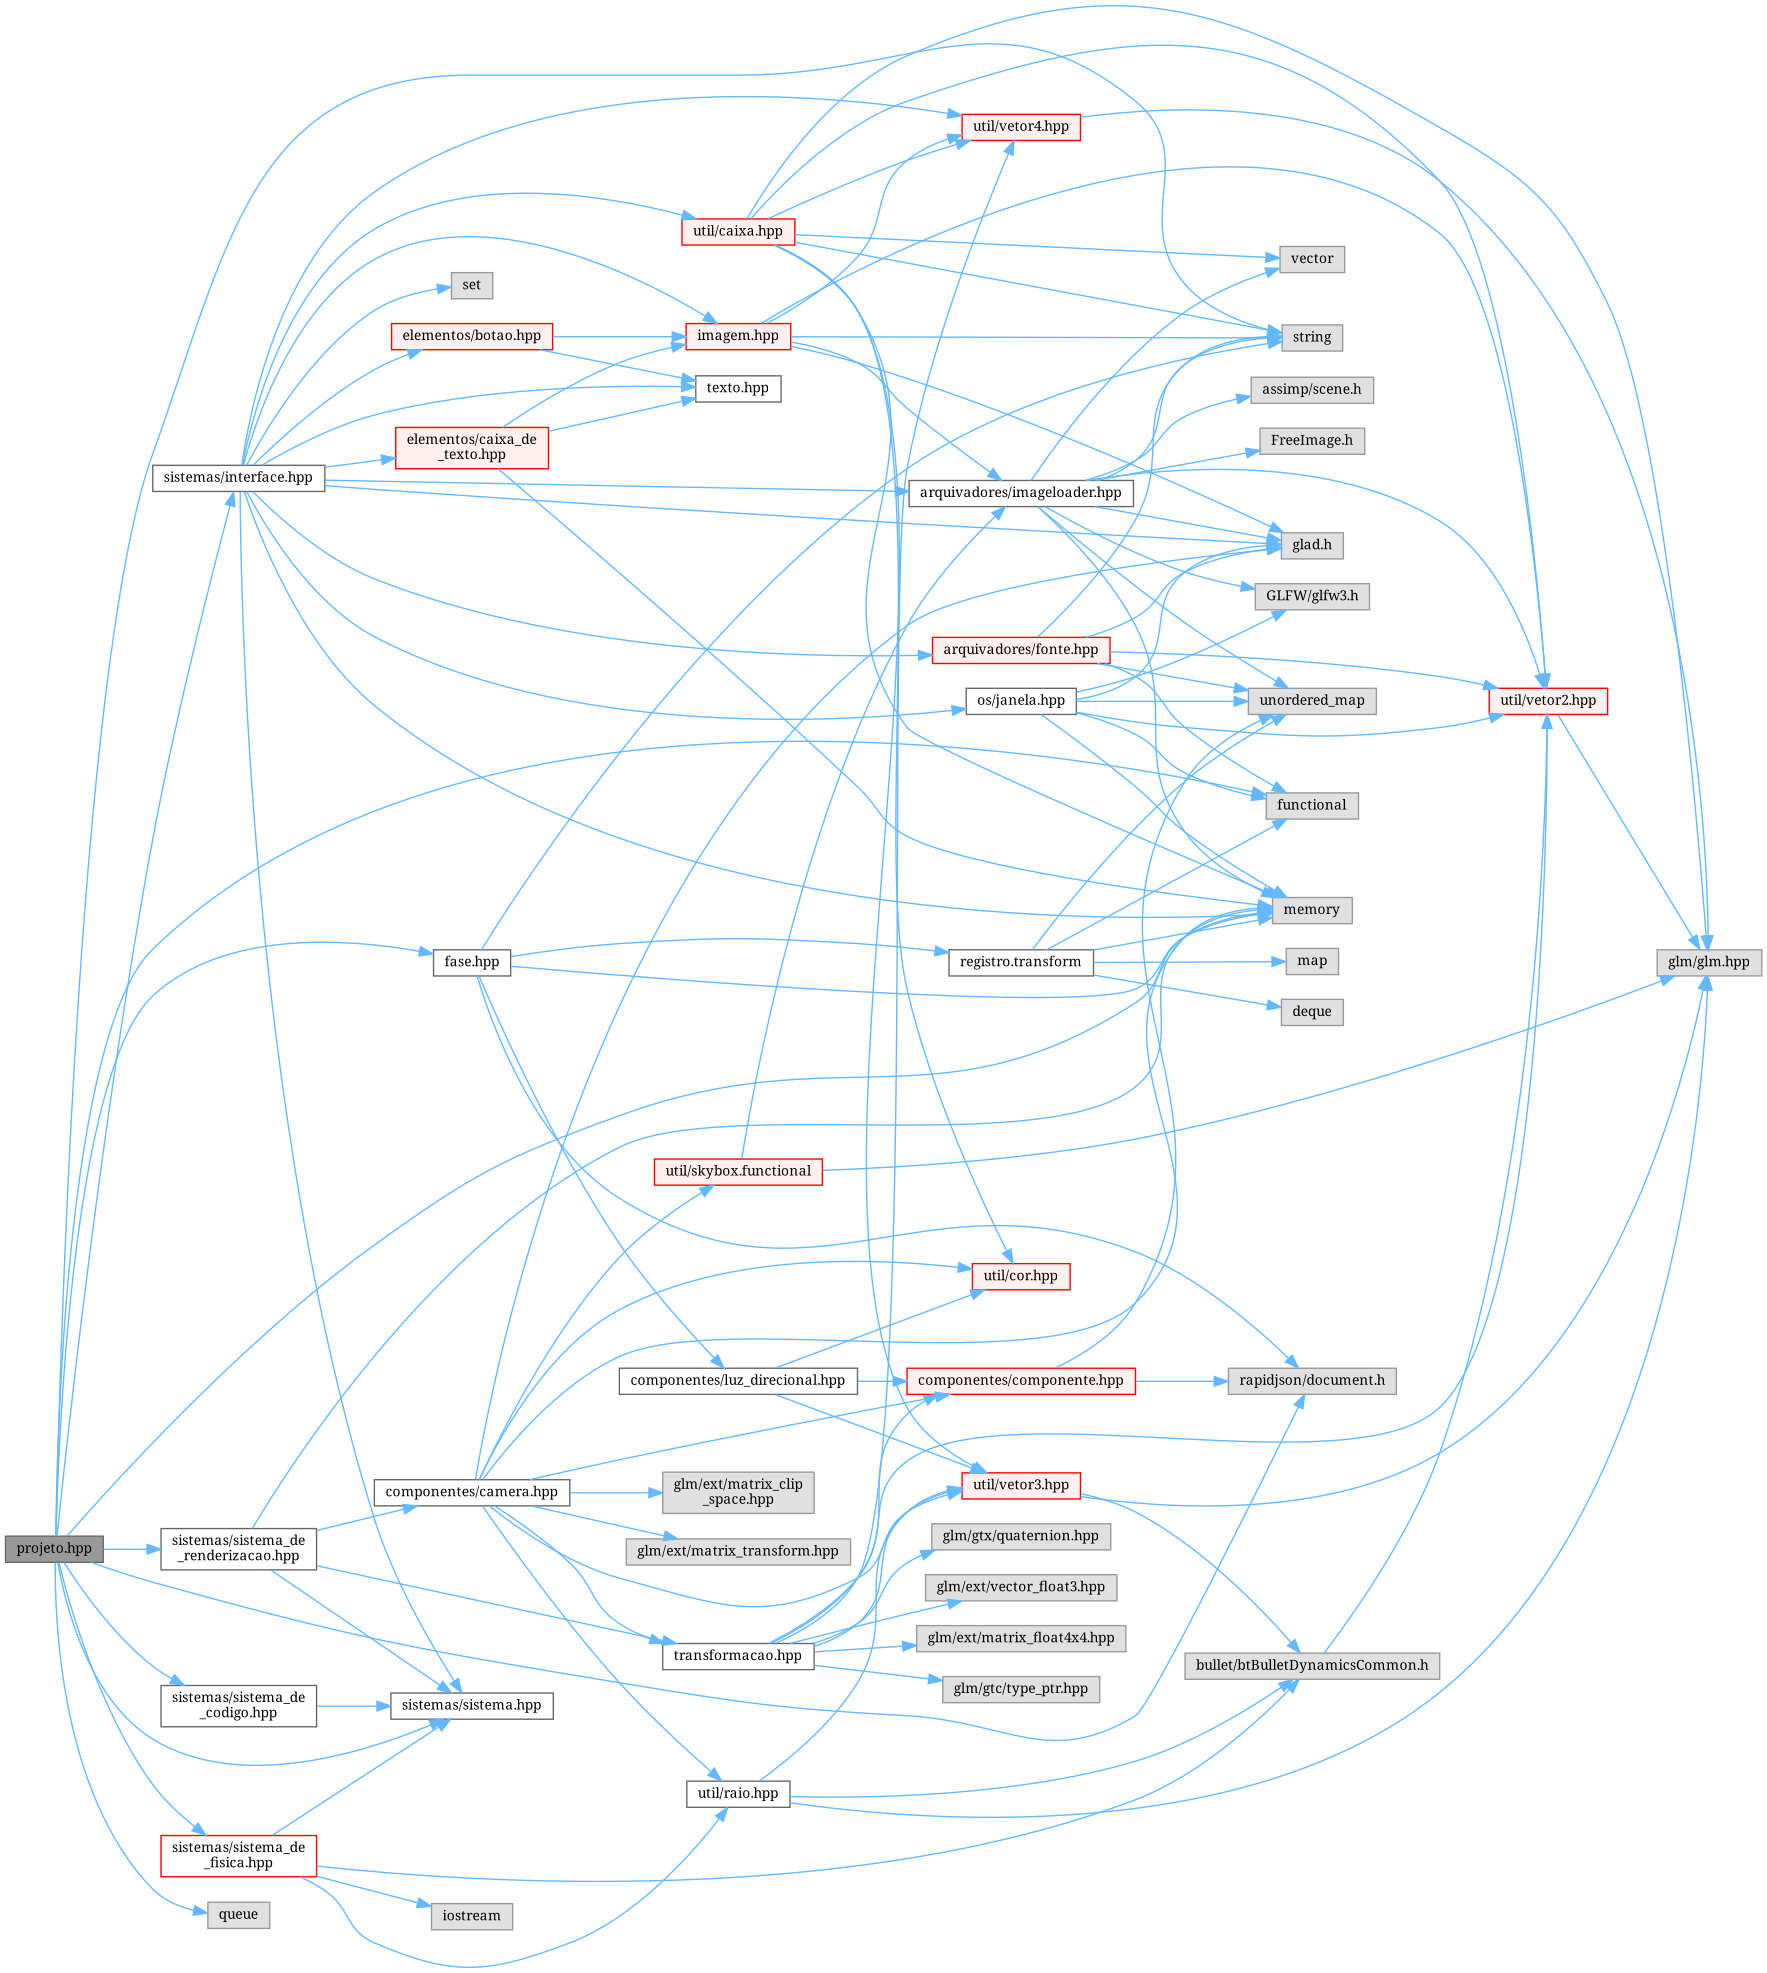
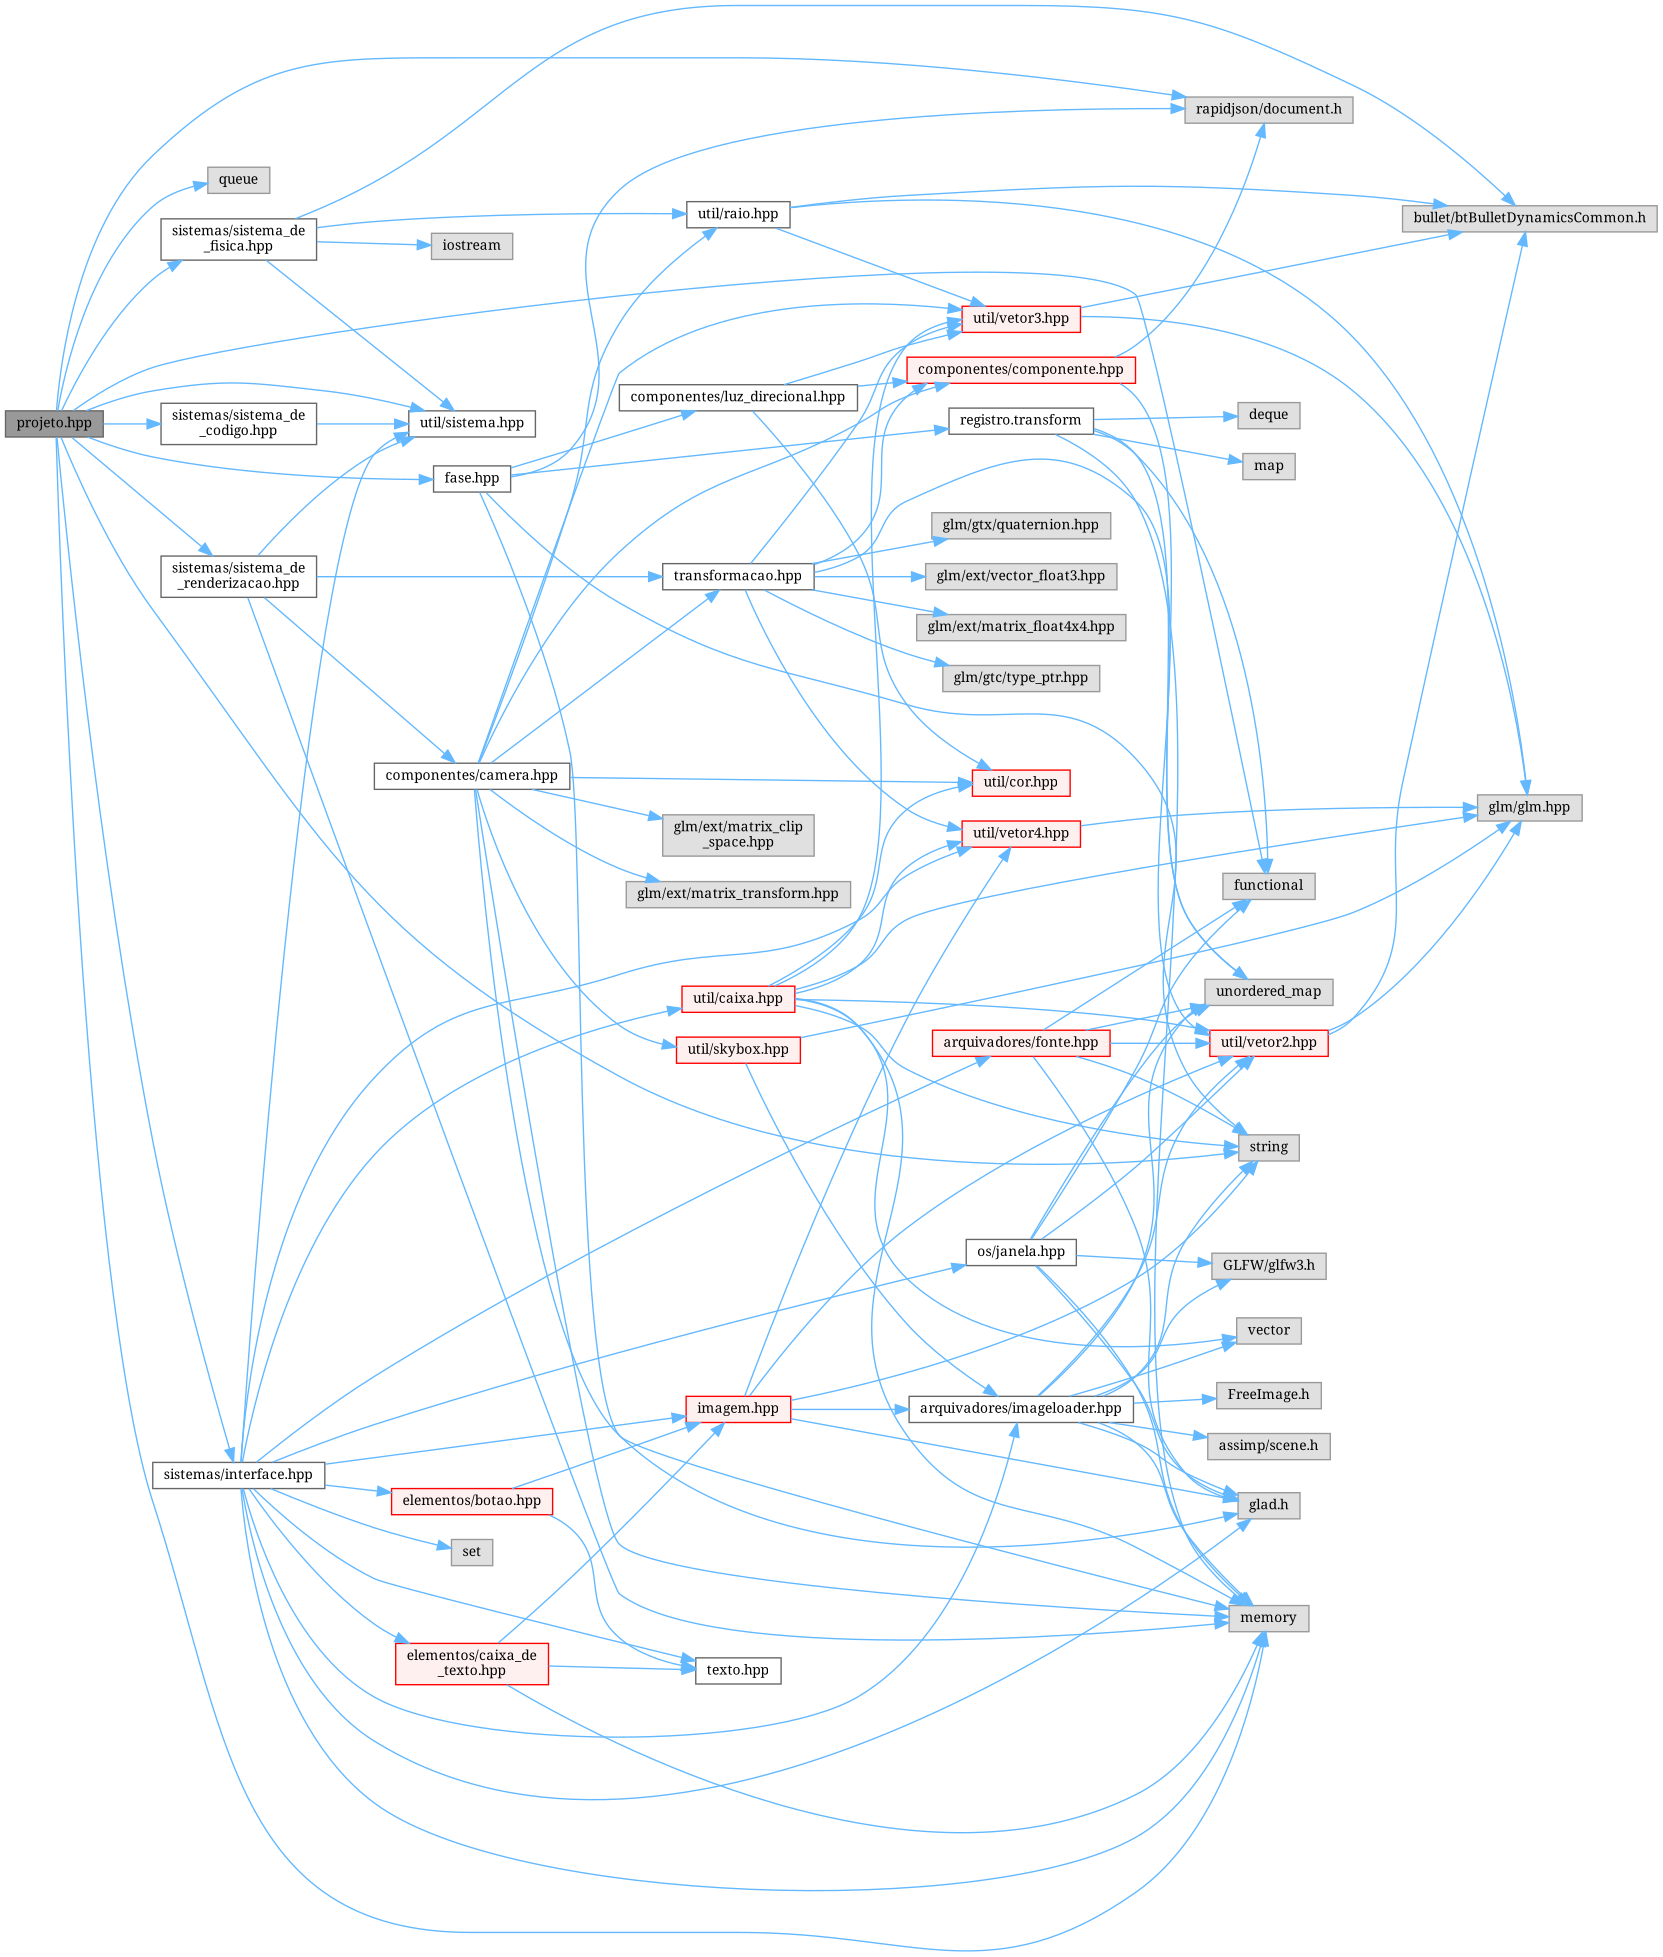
node "util/skybox.functional": label "util/skybox.functional" -> "util/skybox.hpp"
edge "bullet/btBulletDynamicsCommon.h" -> "util/vetor2.hpp": reversed
node "sistemas/sistema.hpp": label "sistemas/sistema.hpp" -> "util/sistema.hpp"
node "sistemas/sistema_de _fisica.hpp": color red -> grey40
